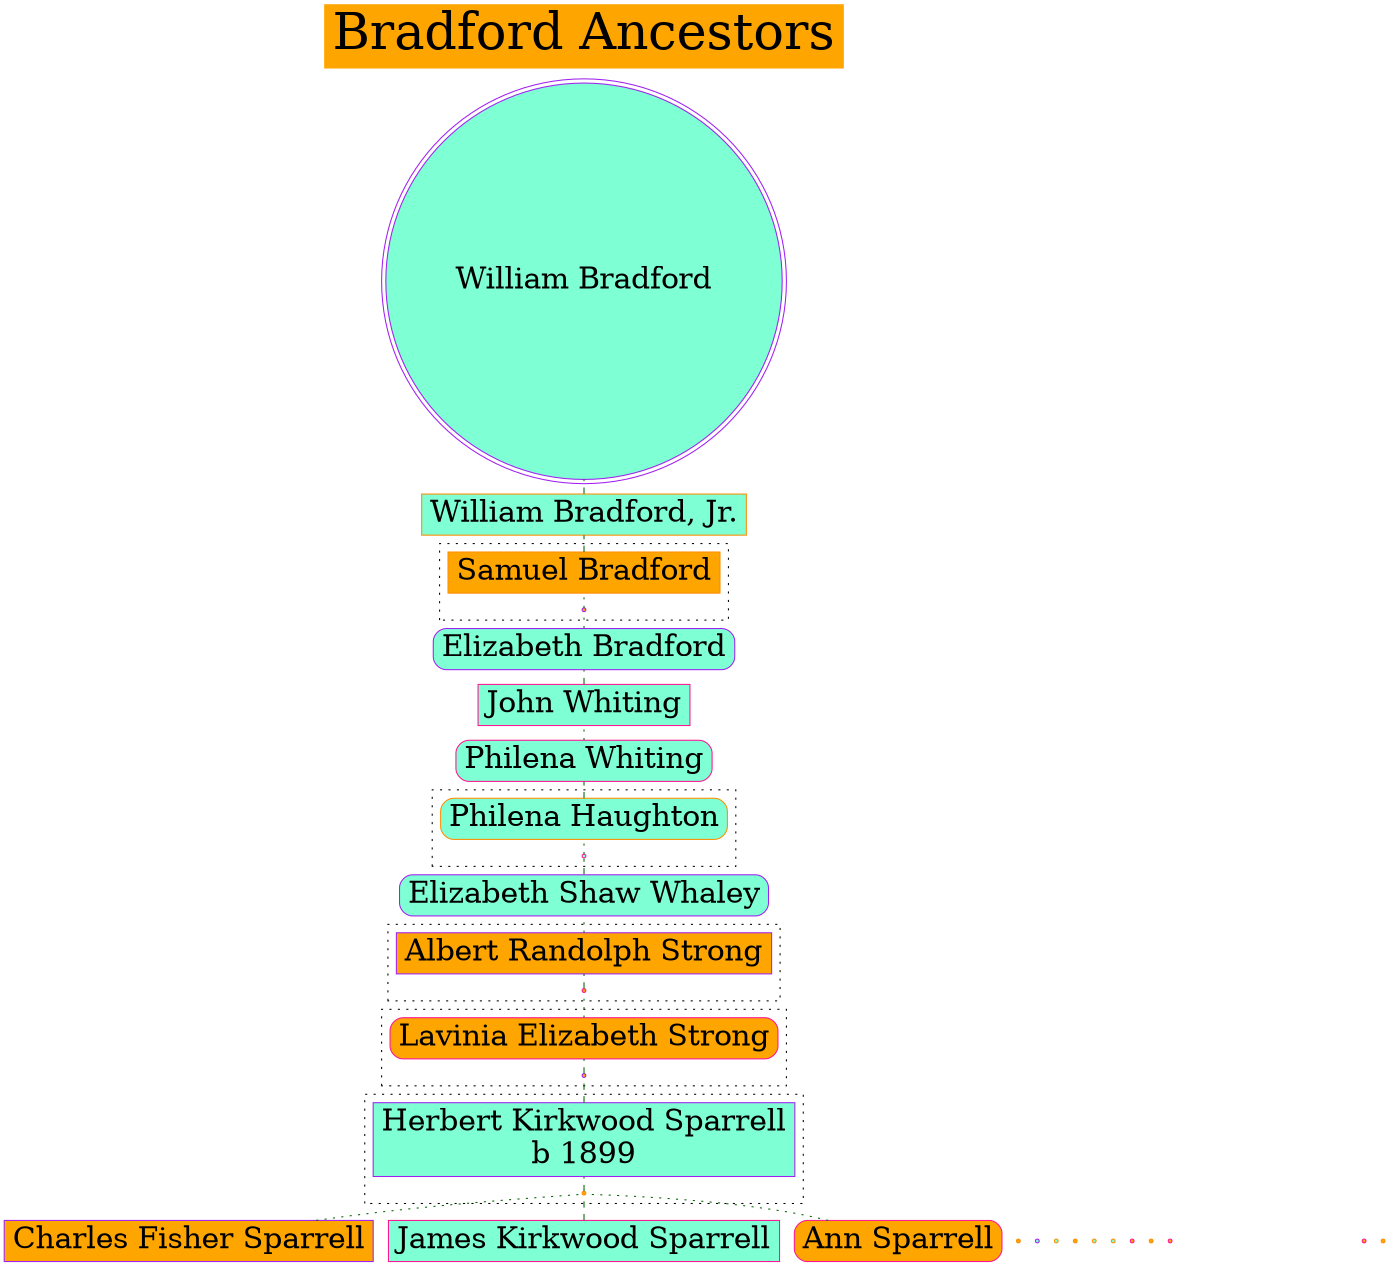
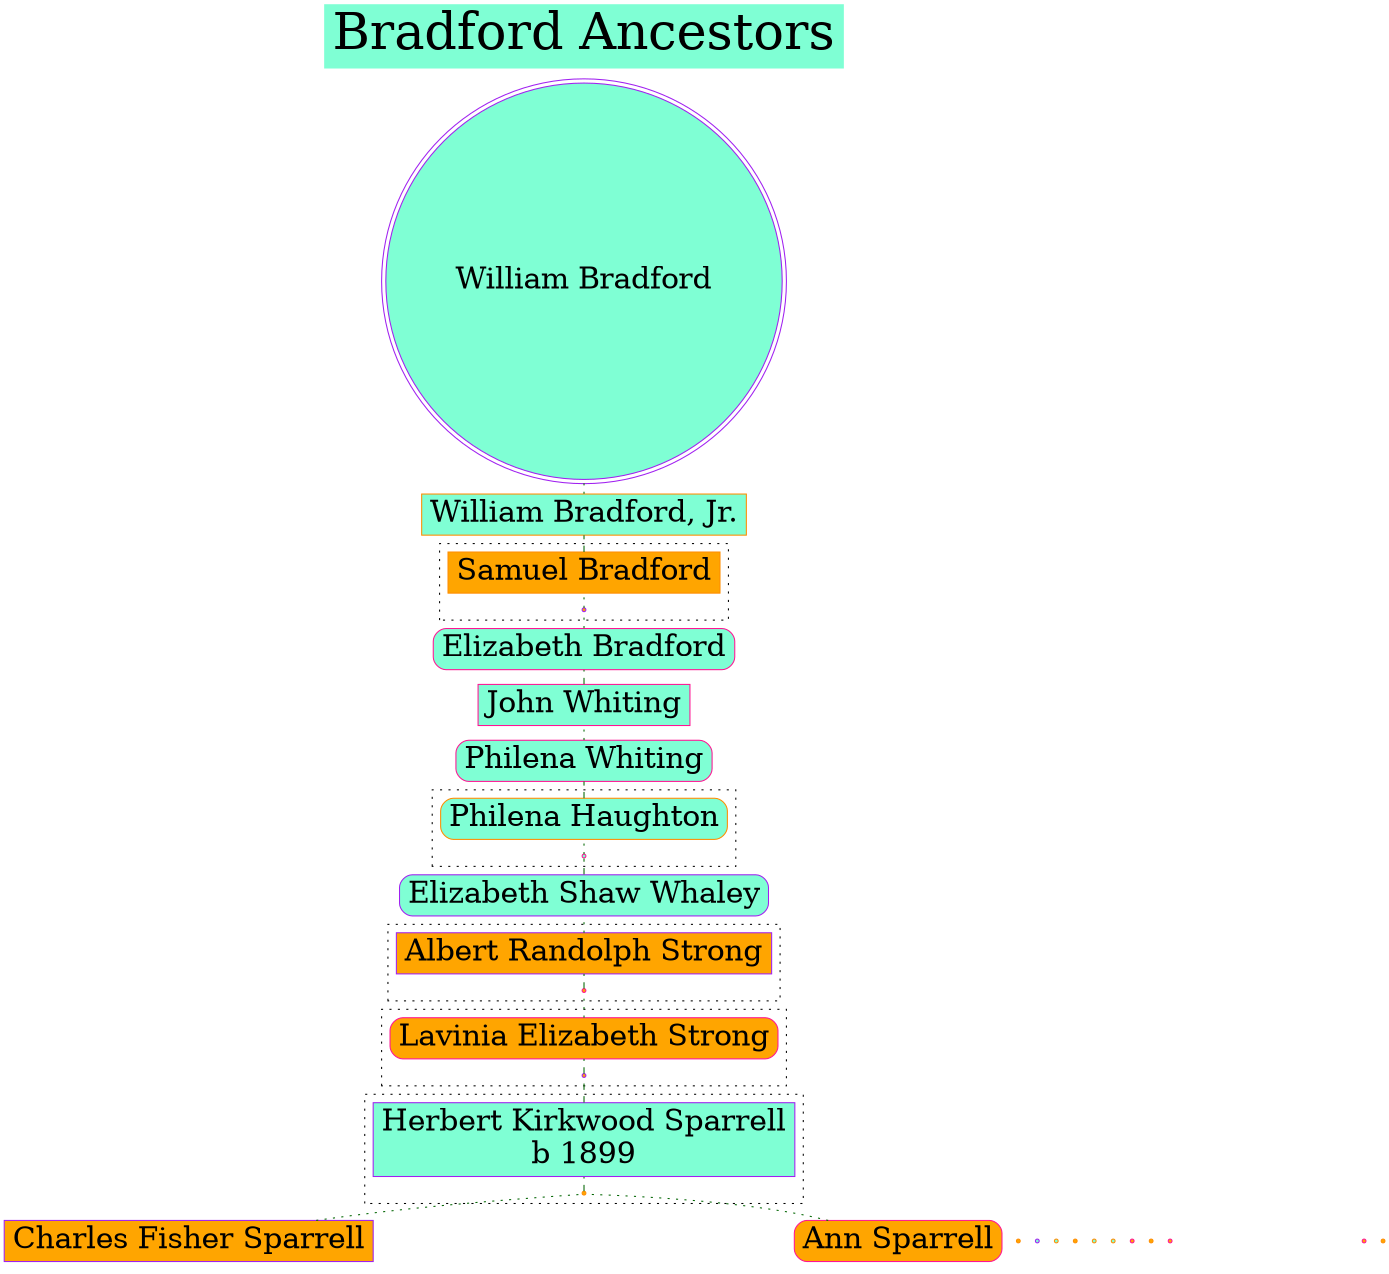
node "Bradford Ancestors": fillcolor orange -> aquamarine
edge "William Bradford" -- "William Bradford, Jr.": style dashed -> dotted
node "Elizabeth Bradford": color purple -> deeppink
node "James Kirkwood Sparrell": removed
